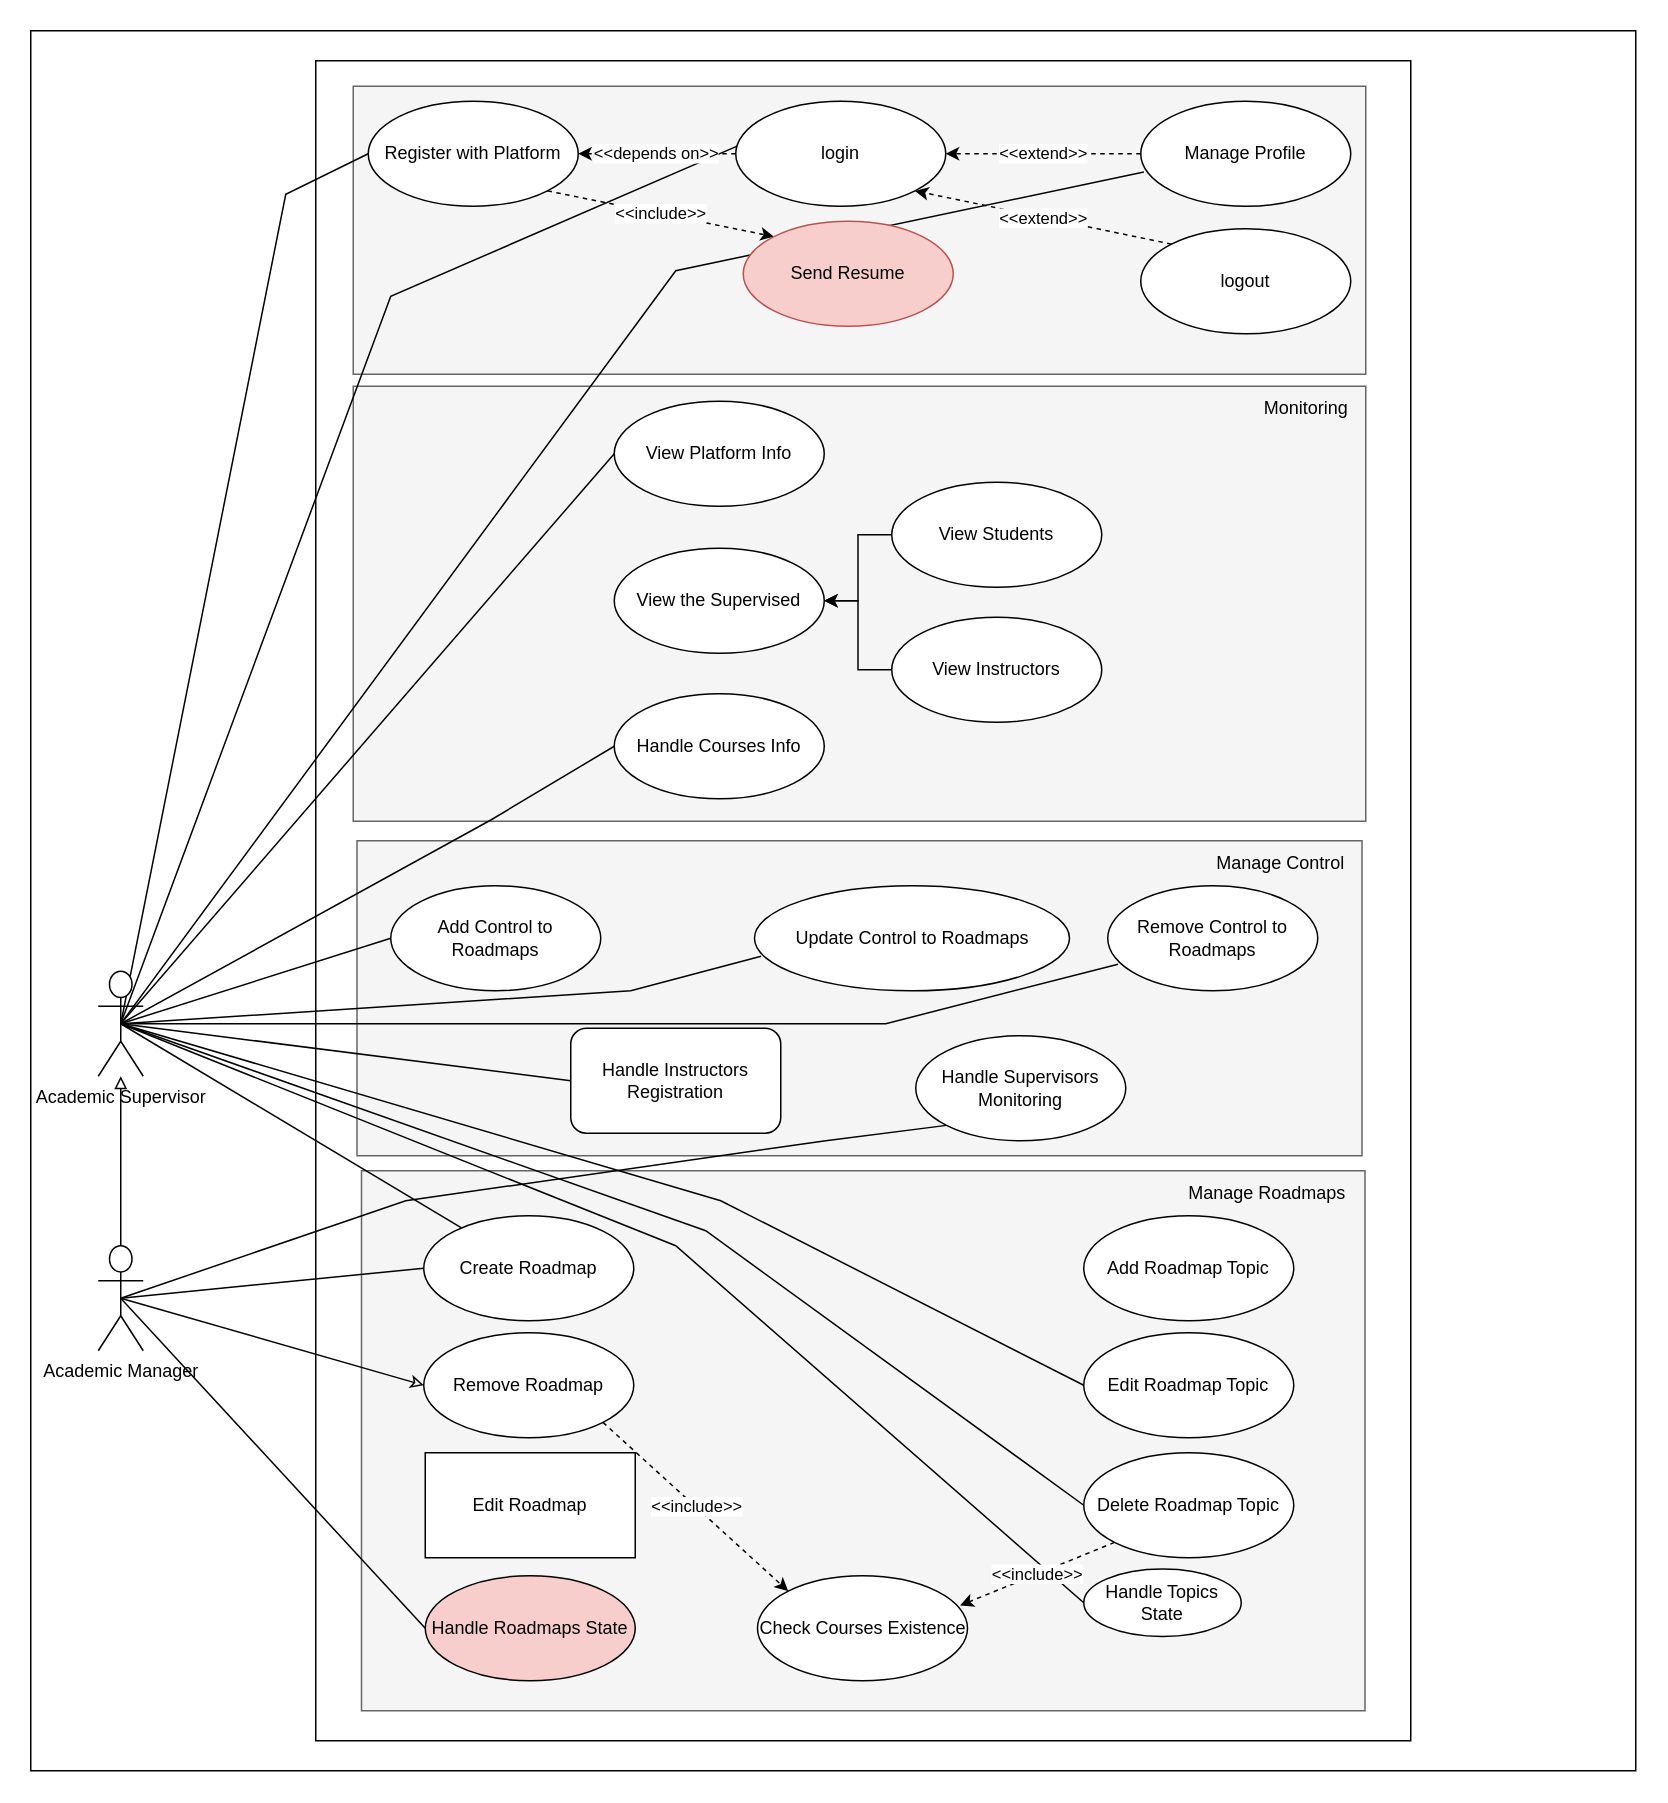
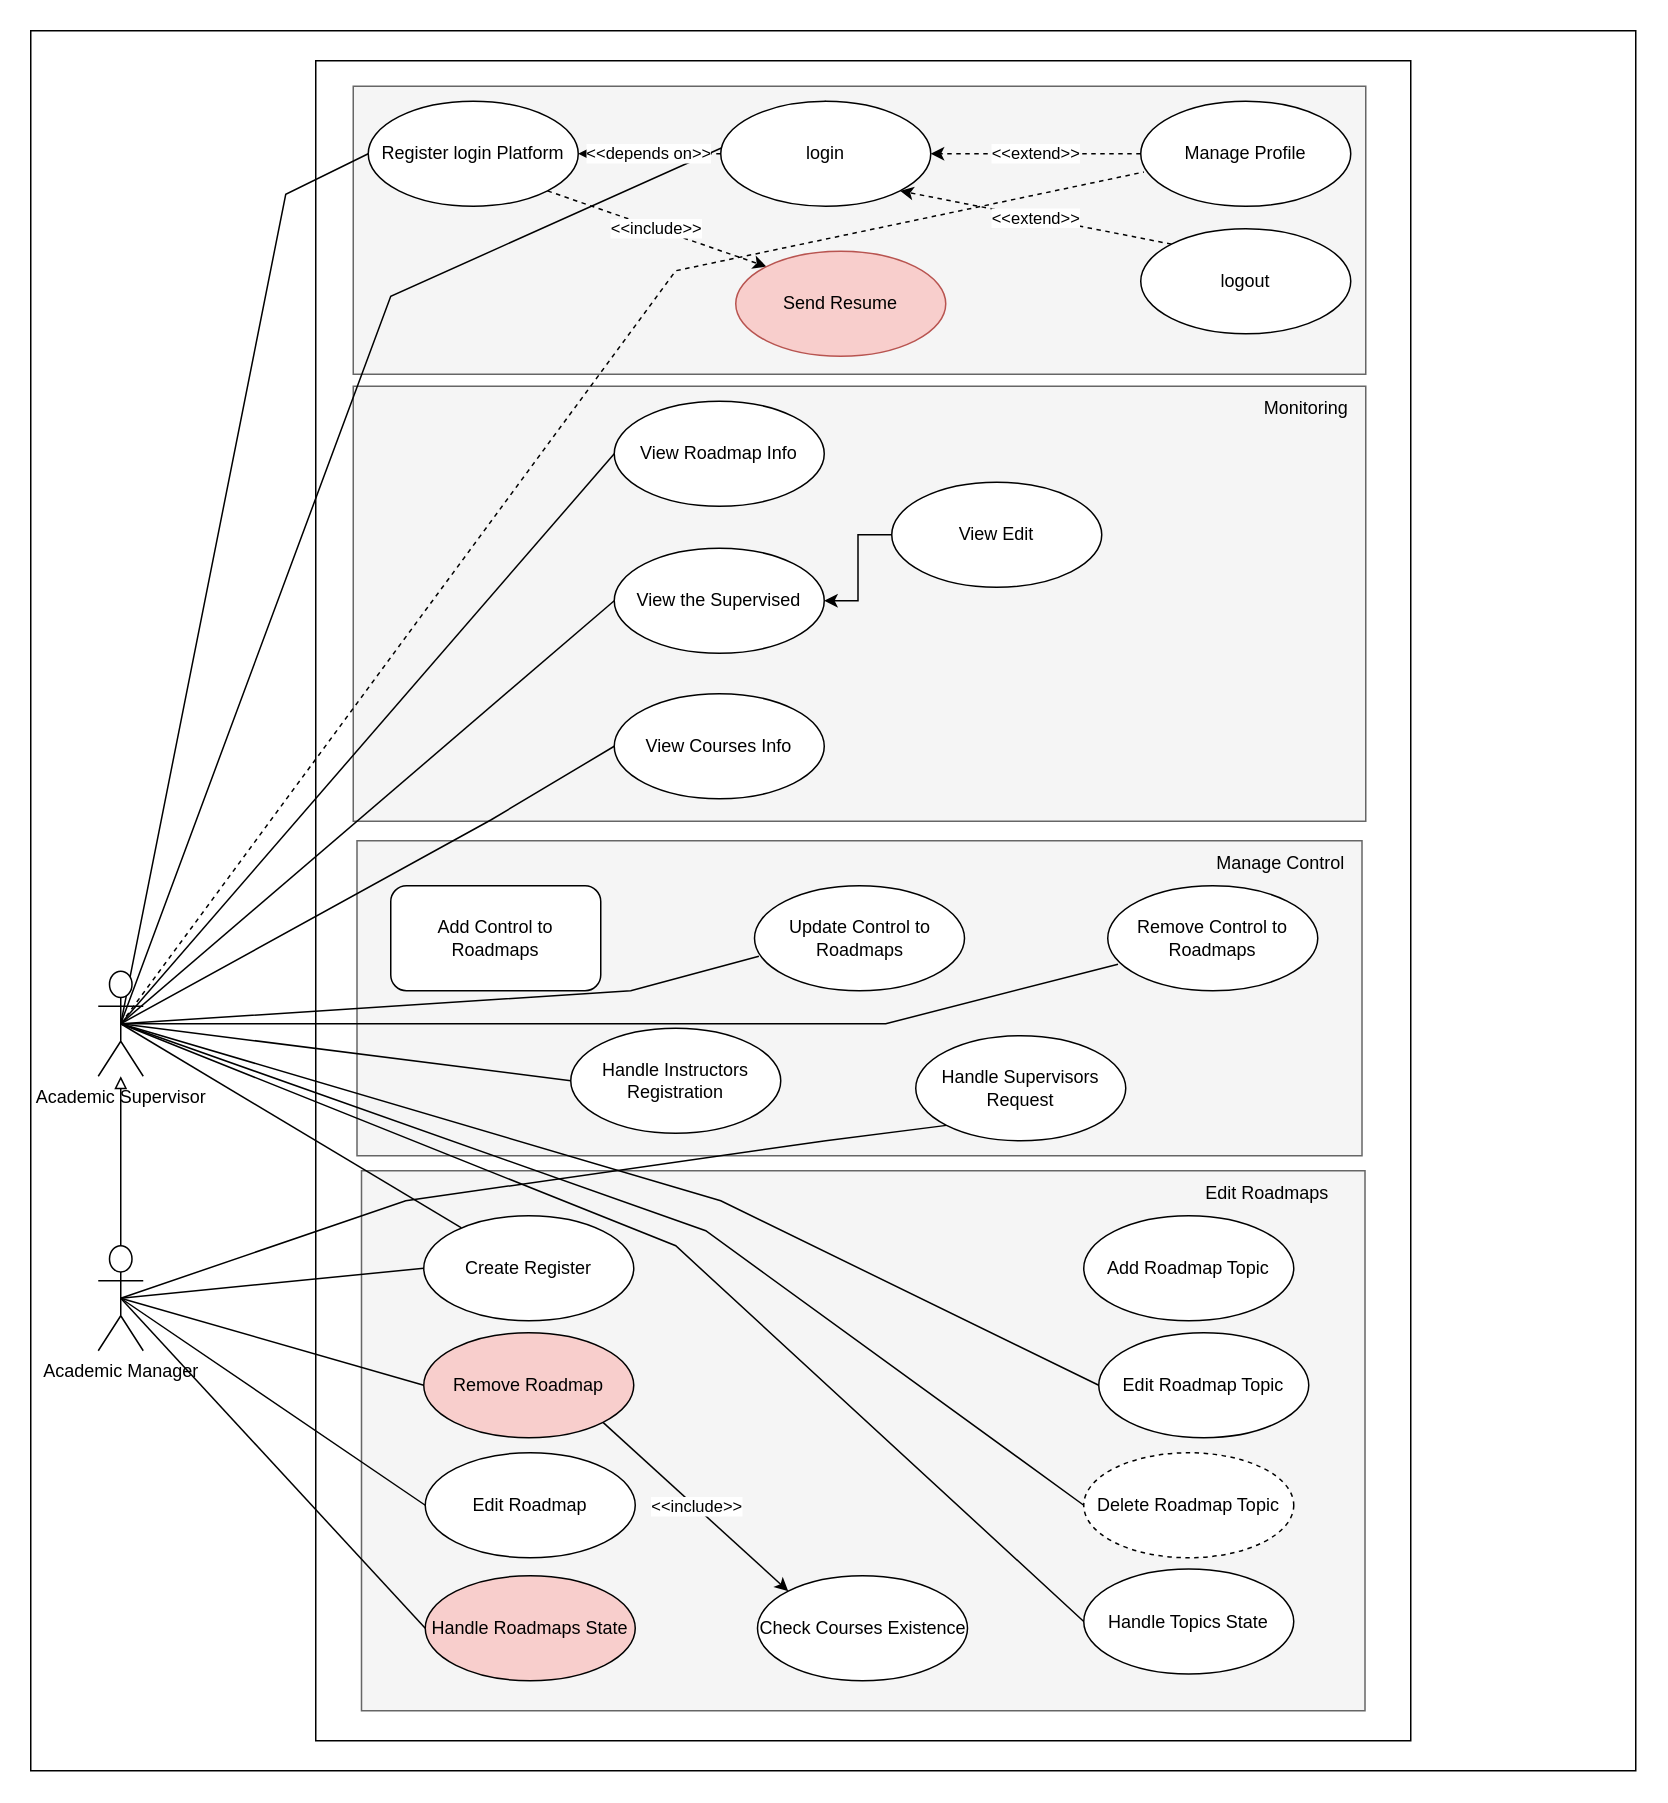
node "Register with Platform": label "Register with Platform" -> "Register login Platform"
node "login": moved (841, 154) -> (826, 154)
node "Send Resume": moved (848, 274) -> (841, 304)
node "View Platform Info": label "View Platform Info" -> "View Roadmap Info"
edge "Manage Profile" -- "Academic Supervisor": style solid -> dashed
node "View Students": label "View Students" -> "View Edit"
edge "View Instructors" -> "View the Supervised": removed
node "View Instructors": removed
node "Handle Courses Info": label "Handle Courses Info" -> "View Courses Info"
edge "View the Supervised" -- "Academic Supervisor": added
node "Add Control to Roadmaps": shape ellipse -> rounded rectangle
node "Update Control to Roadmaps": size 315x105 -> 210x105
edge "Add Control to Roadmaps" -- "Academic Supervisor": removed
node "Handle Instructors Registration": shape rounded rectangle -> ellipse
node "Handle Supervisors Monitoring": label "Handle Supervisors Monitoring" -> "Handle Supervisors Request"
node "Manage Roadmaps": label "Manage Roadmaps" -> "Edit Roadmaps"
node "Create Roadmap": label "Create Roadmap" -> "Create Register"
edge "Academic Manager" -> "Remove Roadmap": arrowhead classic -> none
node "Remove Roadmap": fillcolor #ffffff -> #f8cecc
node "Edit Roadmap Topic": moved (1189, 1385) -> (1204, 1385)
edge "Academic Manager" -- "Edit Roadmap": added
edge "Remove Roadmap" -> "Check Courses Existence": style dashed -> solid
node "Edit Roadmap": shape rectangle -> ellipse
node "Delete Roadmap Topic": style solid -> dashed
edge "Delete Roadmap Topic" -> "Check Courses Existence": removed, label "<<include>>"
node "Handle Topics State": size 158x68 -> 210x105
